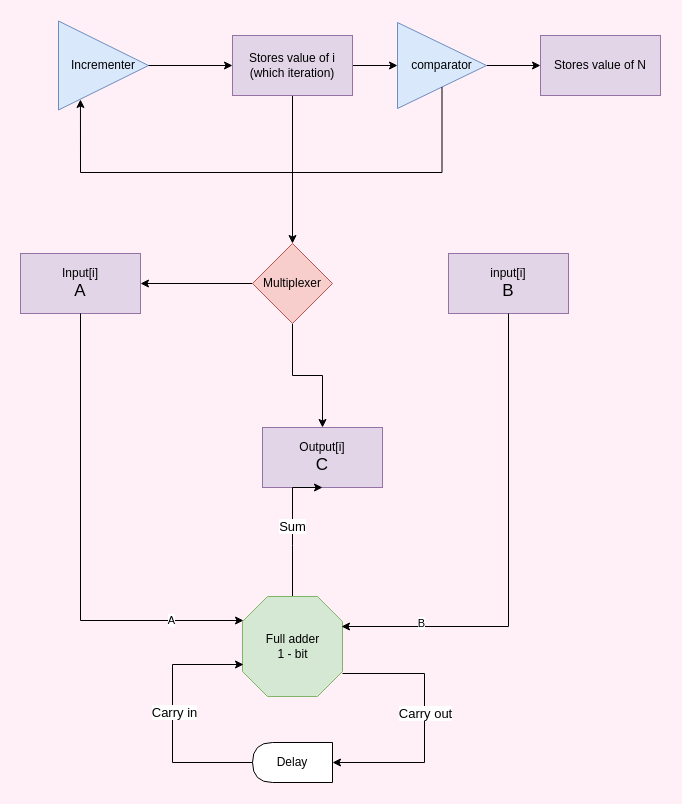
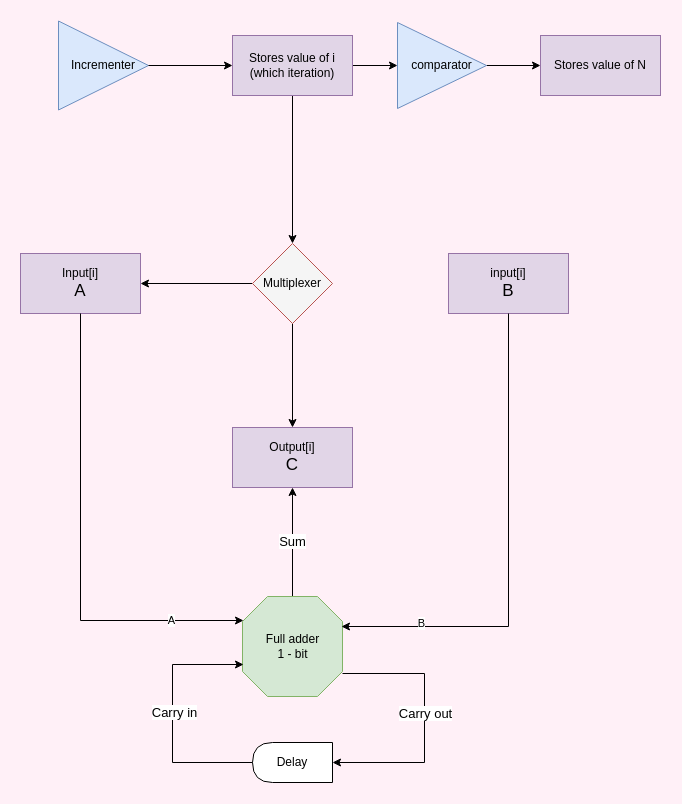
edge "comparator" -> "Incrementer": removed
node "Multiplexer": fillcolor #f8cecc -> #f5f5f5
node "Output[i] C": moved (323, 458) -> (293, 458)
